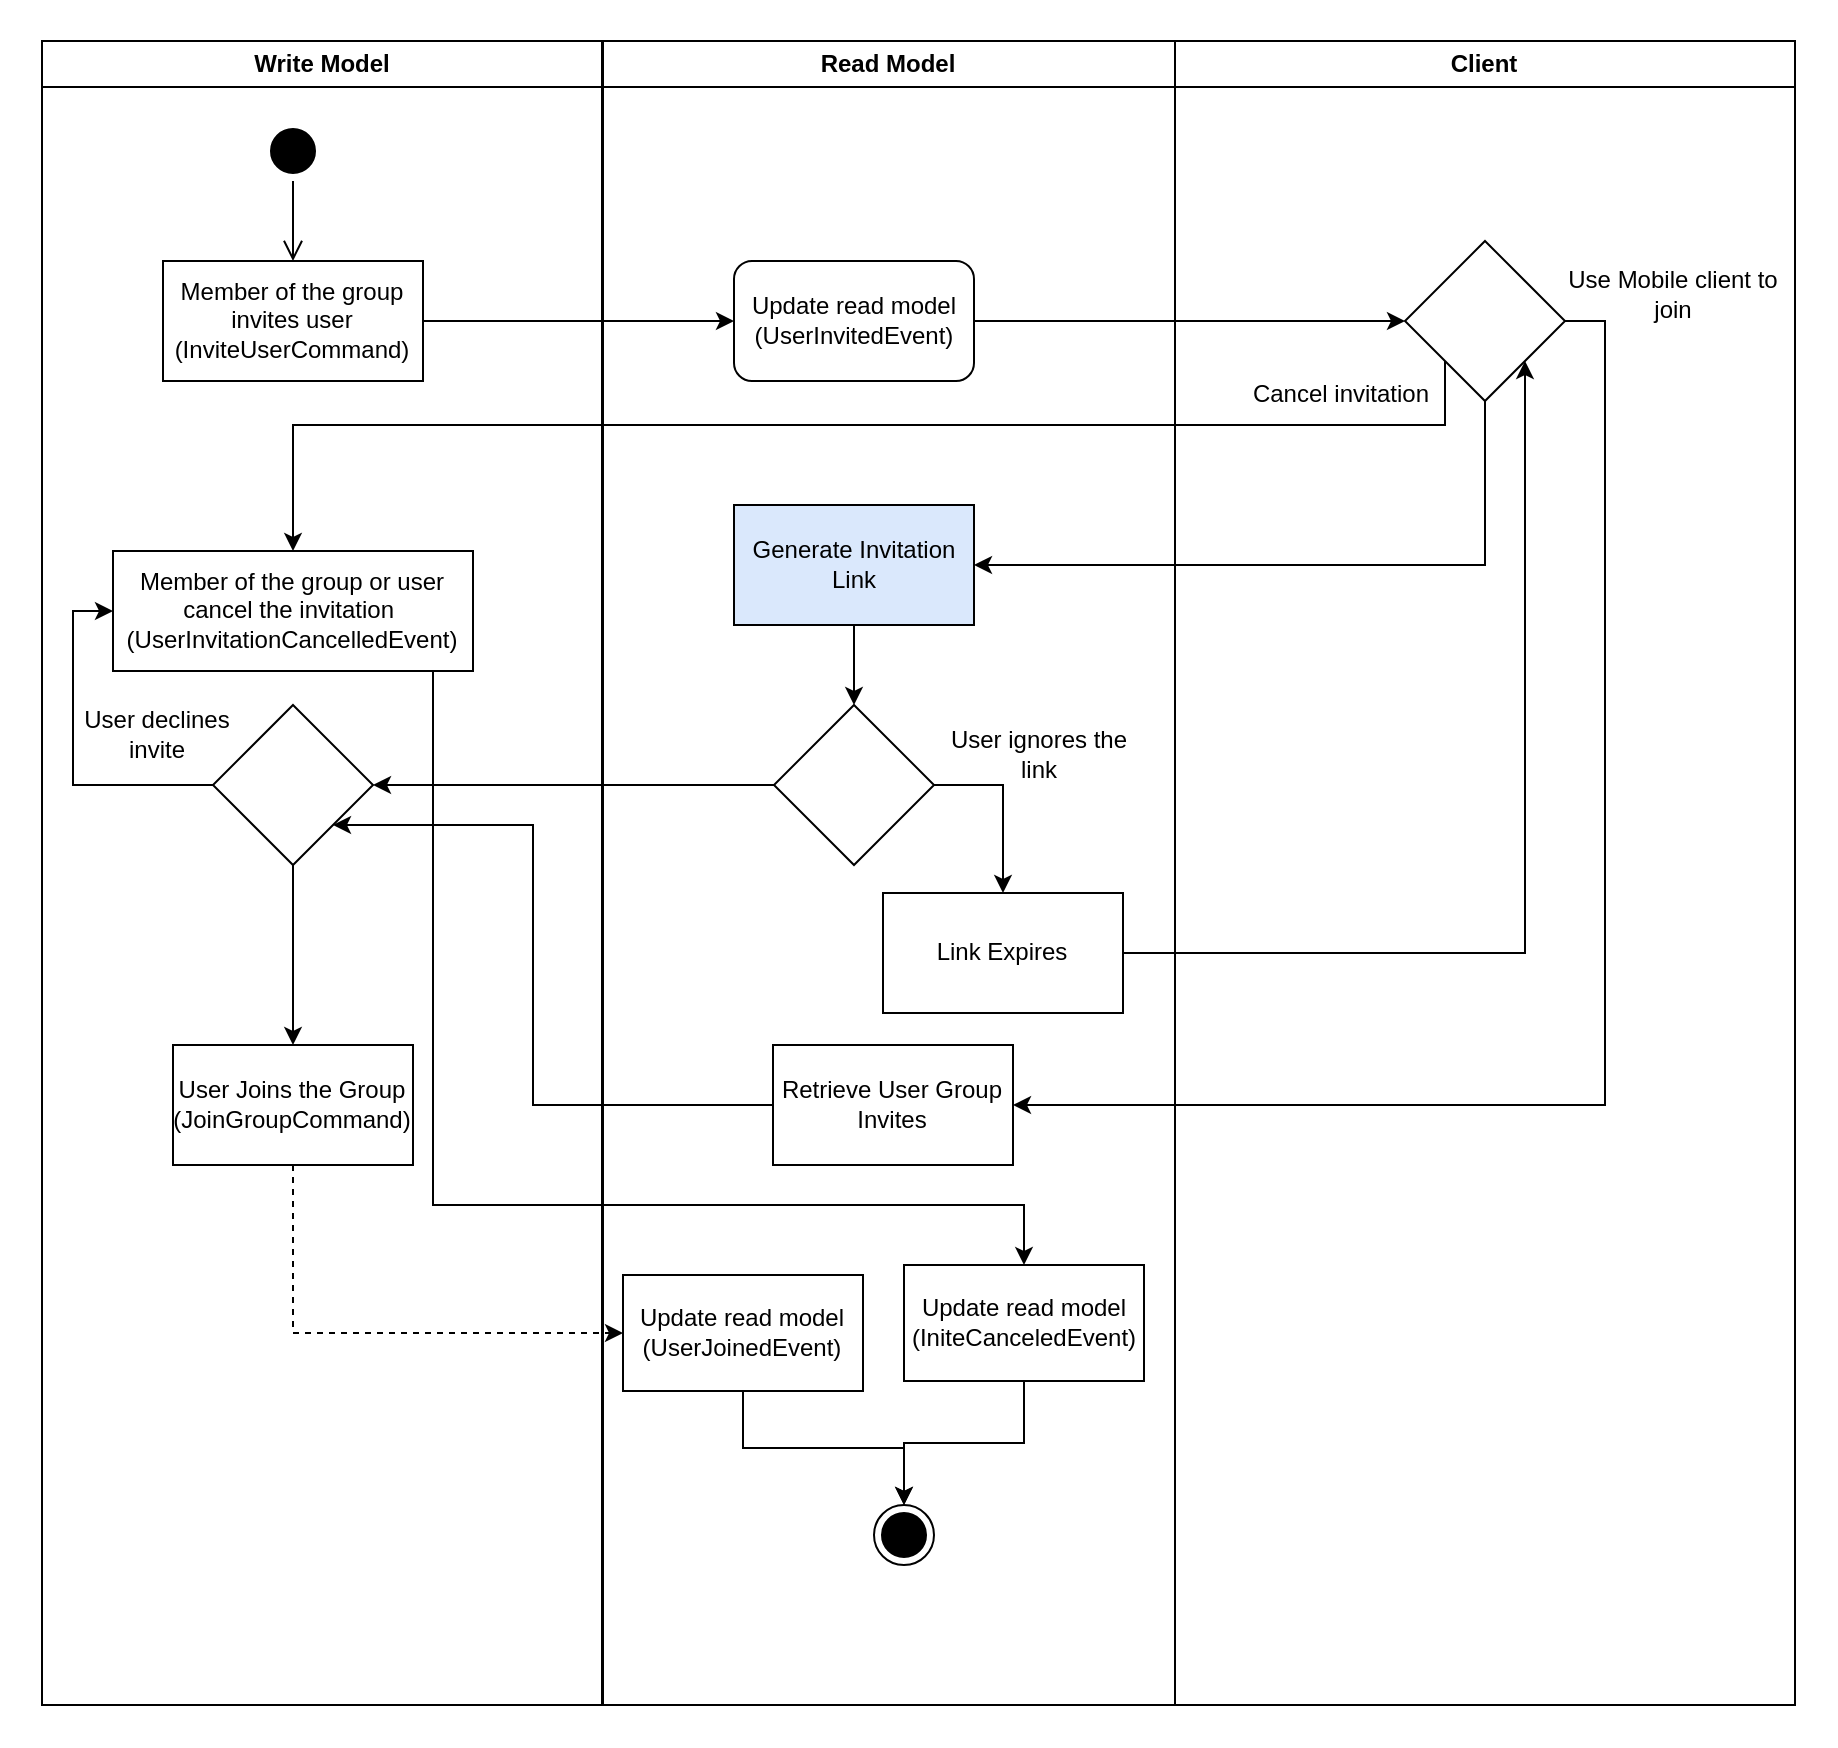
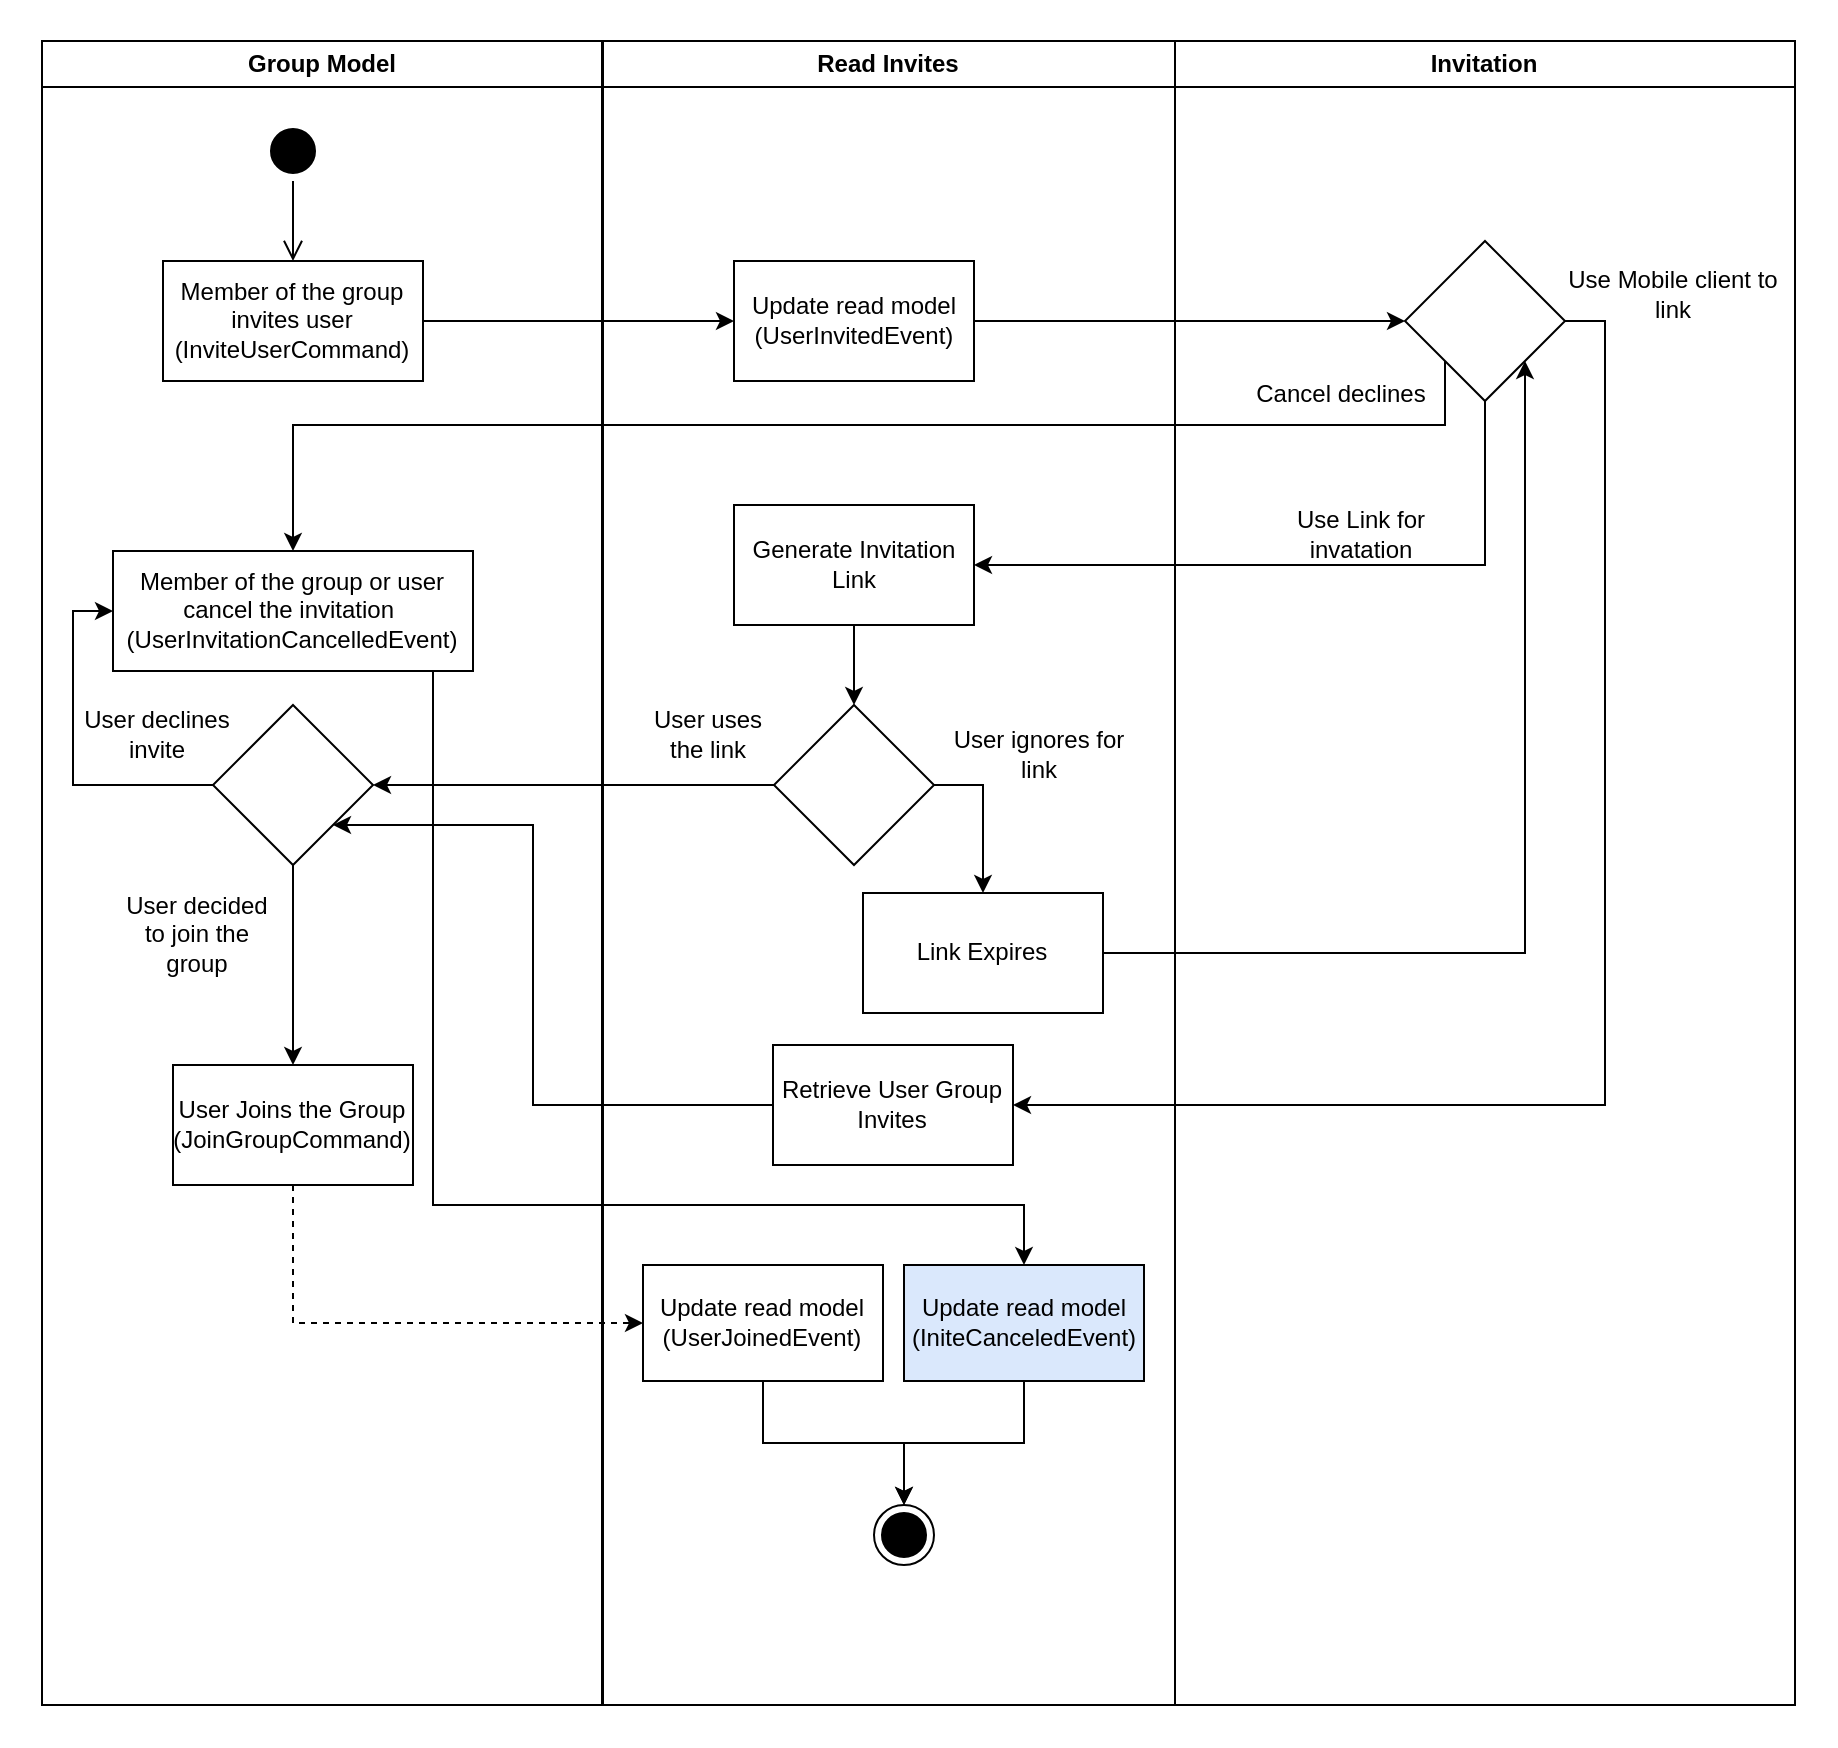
node "Write Model": label "Write Model" -> "Group Model"
node "Read Model": label "Read Model" -> "Read Invites"
node "Client": label "Client" -> "Invitation"
node "Use Mobile client to join": label "Use Mobile client to join" -> "Use Mobile client to link"
node "Update read model (UserInvitedEvent)": shape rounded rectangle -> rectangle
node "Cancel invitation": label "Cancel invitation" -> "Cancel declines"
node "Use Link for invatation": added
node "Generate Invitation Link": fillcolor #dae8fc -> #ffffff
node "User uses the link": added
node "User ignores the link": label "User ignores the link" -> "User ignores for link"
node "User decided to join the group": added
node "Link Expires": moved (1003, 953) -> (983, 953)
node "User Joins the Group (JoinGroupCommand)": moved (293, 1105) -> (293, 1125)
node "Update read model (IniteCanceledEvent)": fillcolor #ffffff -> #dae8fc
node "Update read model (UserJoinedEvent)": moved (743, 1333) -> (763, 1323)
